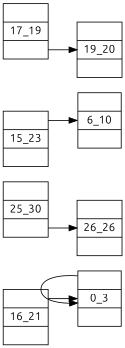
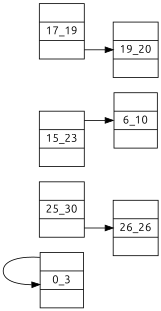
node "16_21": removed
